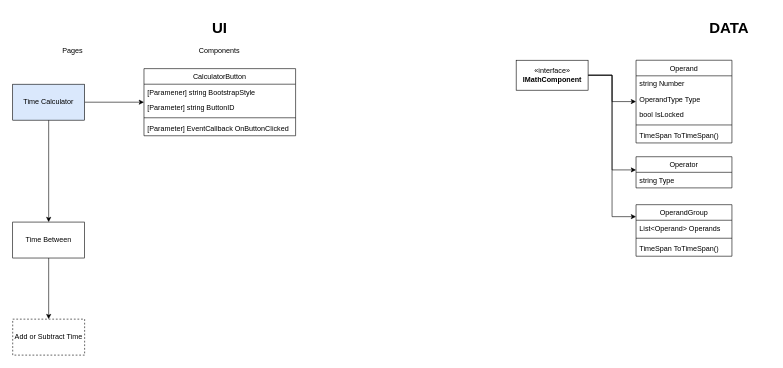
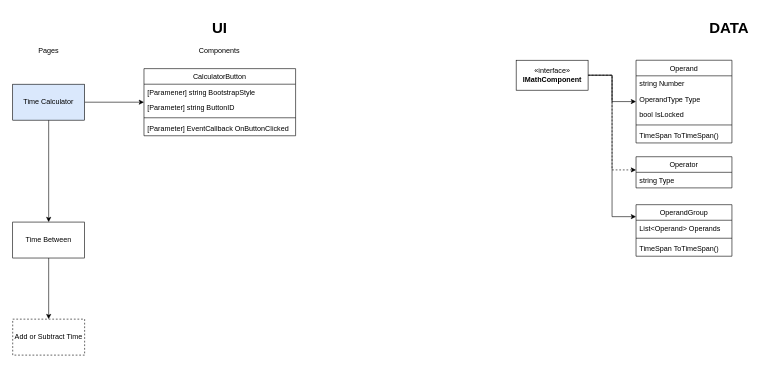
node "Pages": moved (72, 51) -> (48, 51)
edge "«interface» IMathComponent" -> "Operator": style solid -> dashed
